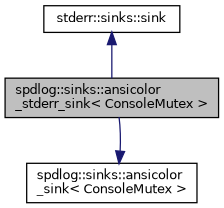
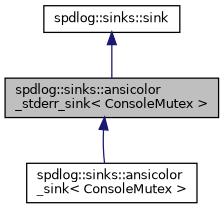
node "stderr::sinks::sink": label "stderr::sinks::sink" -> "spdlog::sinks::sink"
edge "spdlog::sinks::ansicolor _stderr_sink< ConsoleMutex >" -> "spdlog::sinks::ansicolor _sink< ConsoleMutex >": reversed
